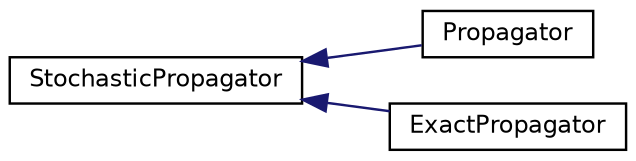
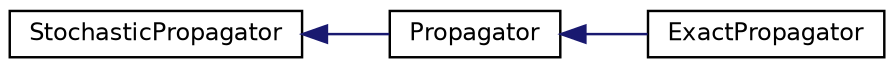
edge "ExactPropagator" -> "StochasticPropagator": now "ExactPropagator" -> "Propagator"
